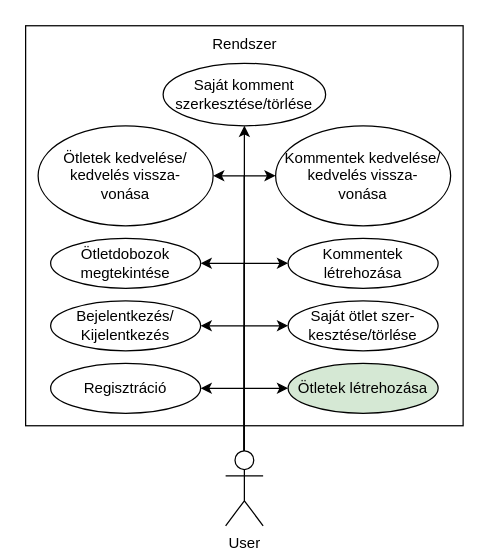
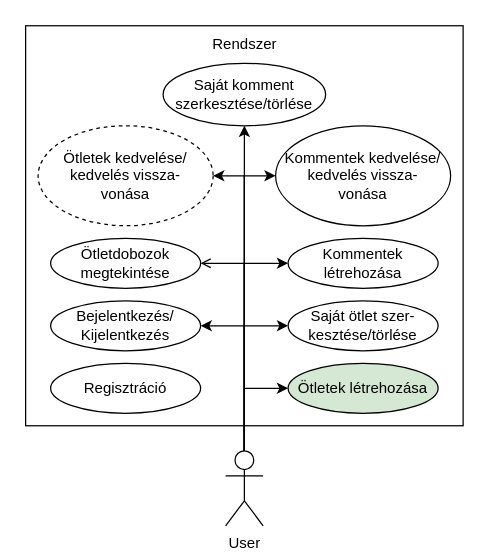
node "Ötletek kedvelése/ kedvelés vissza- vonása": style solid -> dashed
edge "User" -> "Ötletdobozok megtekintése": arrowhead classic -> open
edge "User" -> "Regisztráció": removed
